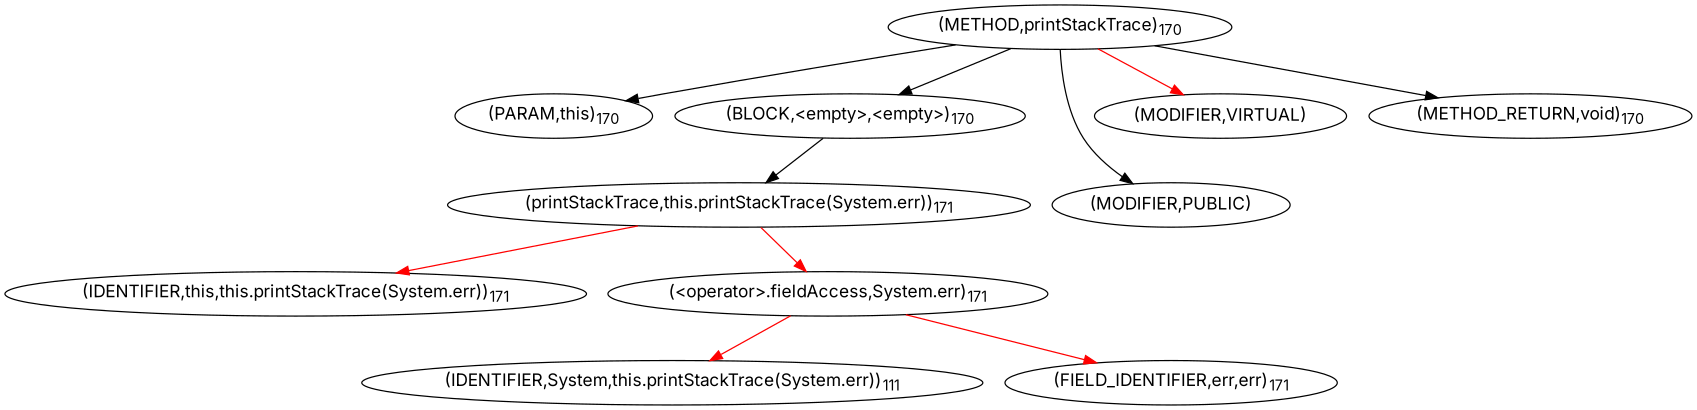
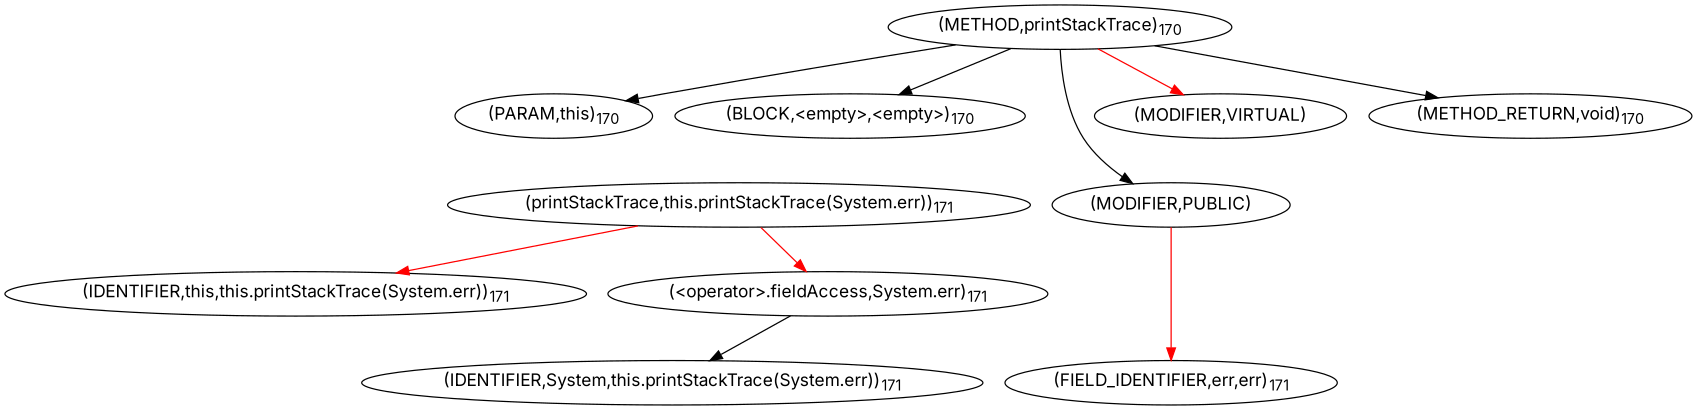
edge "(BLOCK,<empty>,<empty>)" -> "(printStackTrace,this.printStackTrace(System.err))": removed
edge "(<operator>.fieldAccess,System.err)" -> "(IDENTIFIER,System,this.printStackTrace(System.err))": color red -> black
edge "(<operator>.fieldAccess,System.err)" -> "(FIELD_IDENTIFIER,err,err)": now "(MODIFIER,PUBLIC)" -> "(FIELD_IDENTIFIER,err,err)"
node "(IDENTIFIER,System,this.printStackTrace(System.err))": text "111" -> "171"
